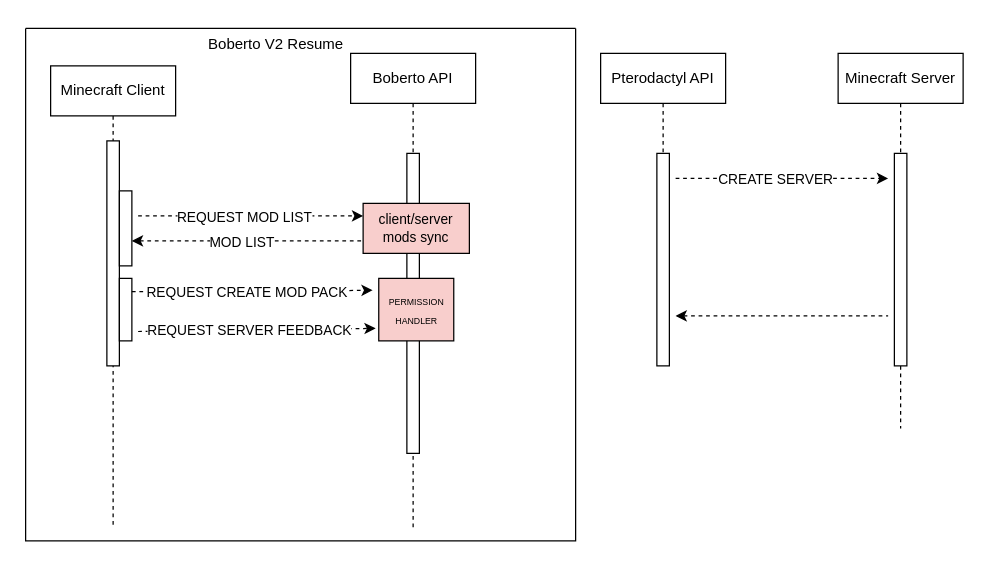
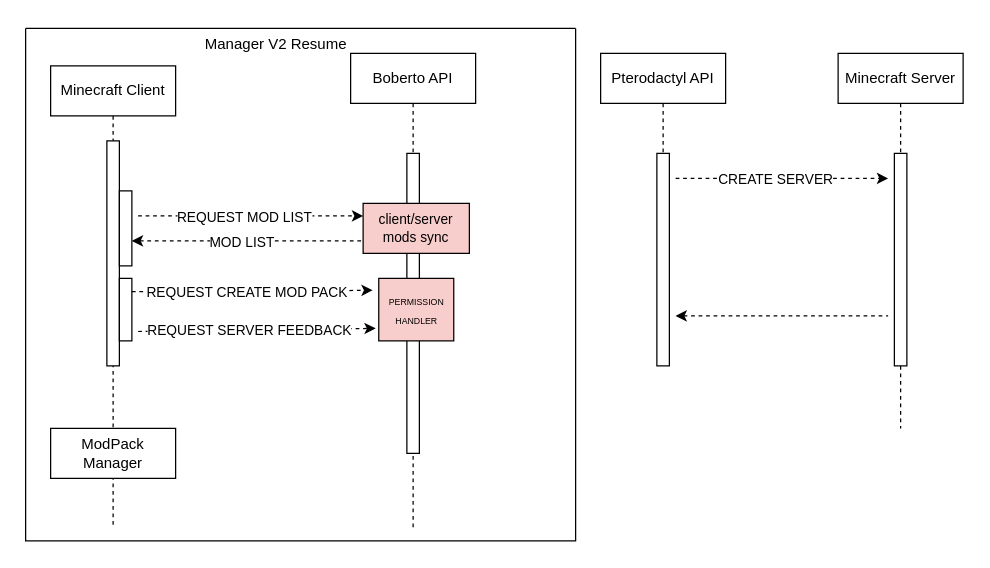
node "Boberto V2 Resume": label "Boberto V2 Resume" -> "Manager V2 Resume"
node "ModPack Manager": added
